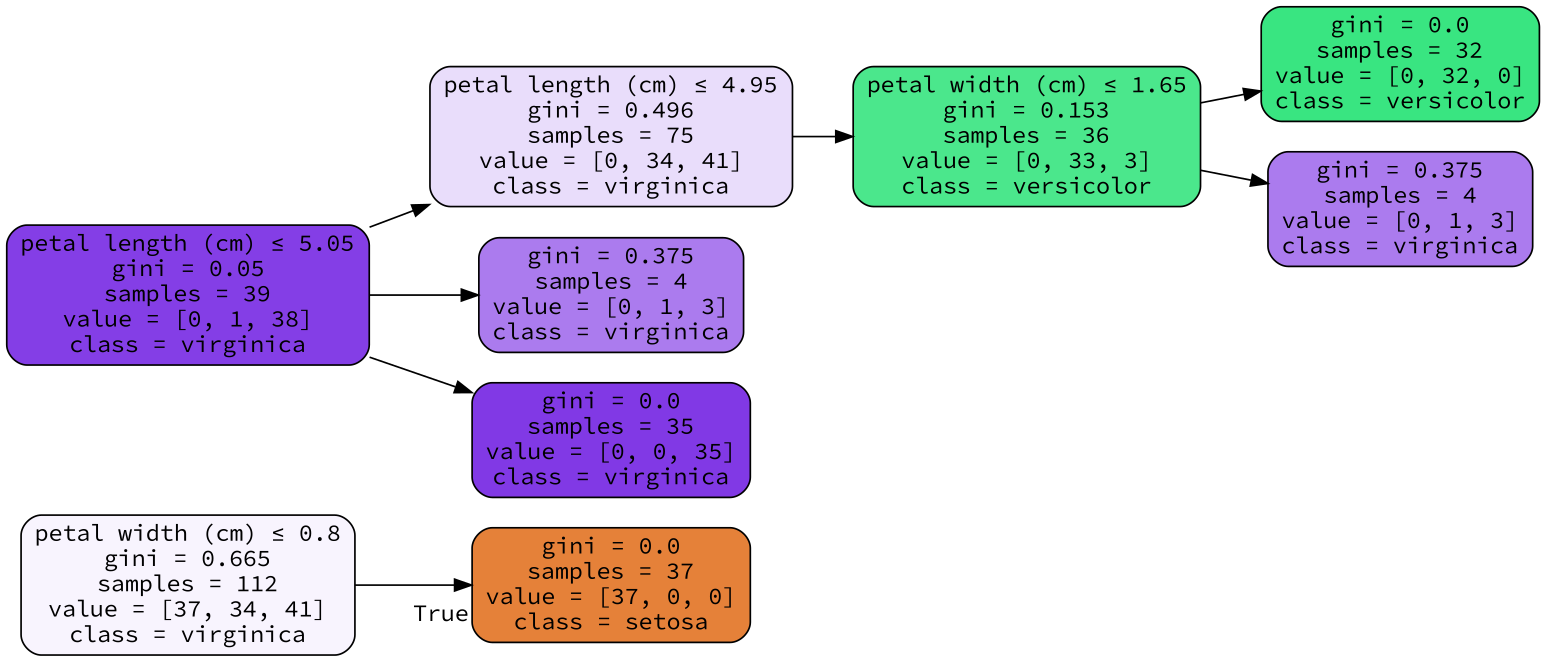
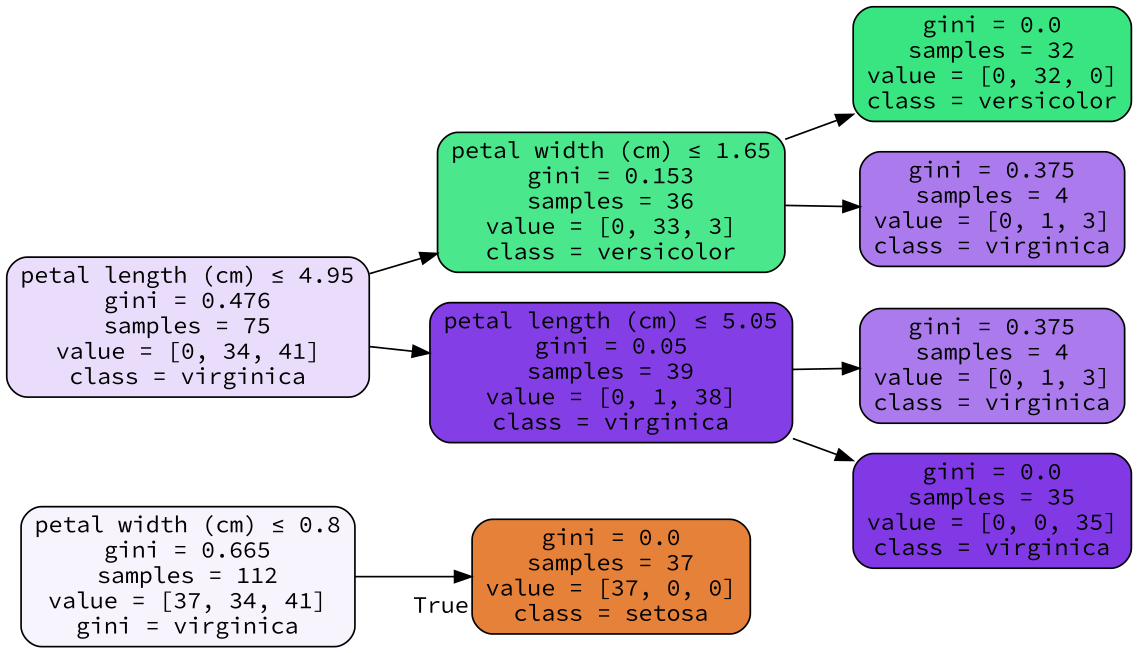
node "petal length (cm) ≤ 4.95": text "gini = 0.496" -> "gini = 0.476"
edge "petal length (cm) ≤ 5.05" -> "petal length (cm) ≤ 4.95": reversed
node "petal width (cm) ≤ 0.8": text "class = virginica" -> "gini = virginica"
